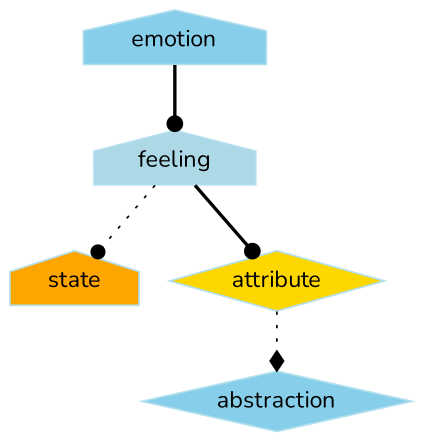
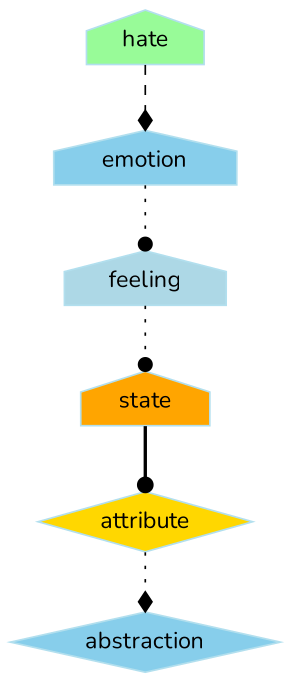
node "hate": added
edge "emotion" -> "feeling": style bold -> dotted
edge "feeling" -> "attribute": now "state" -> "attribute"
